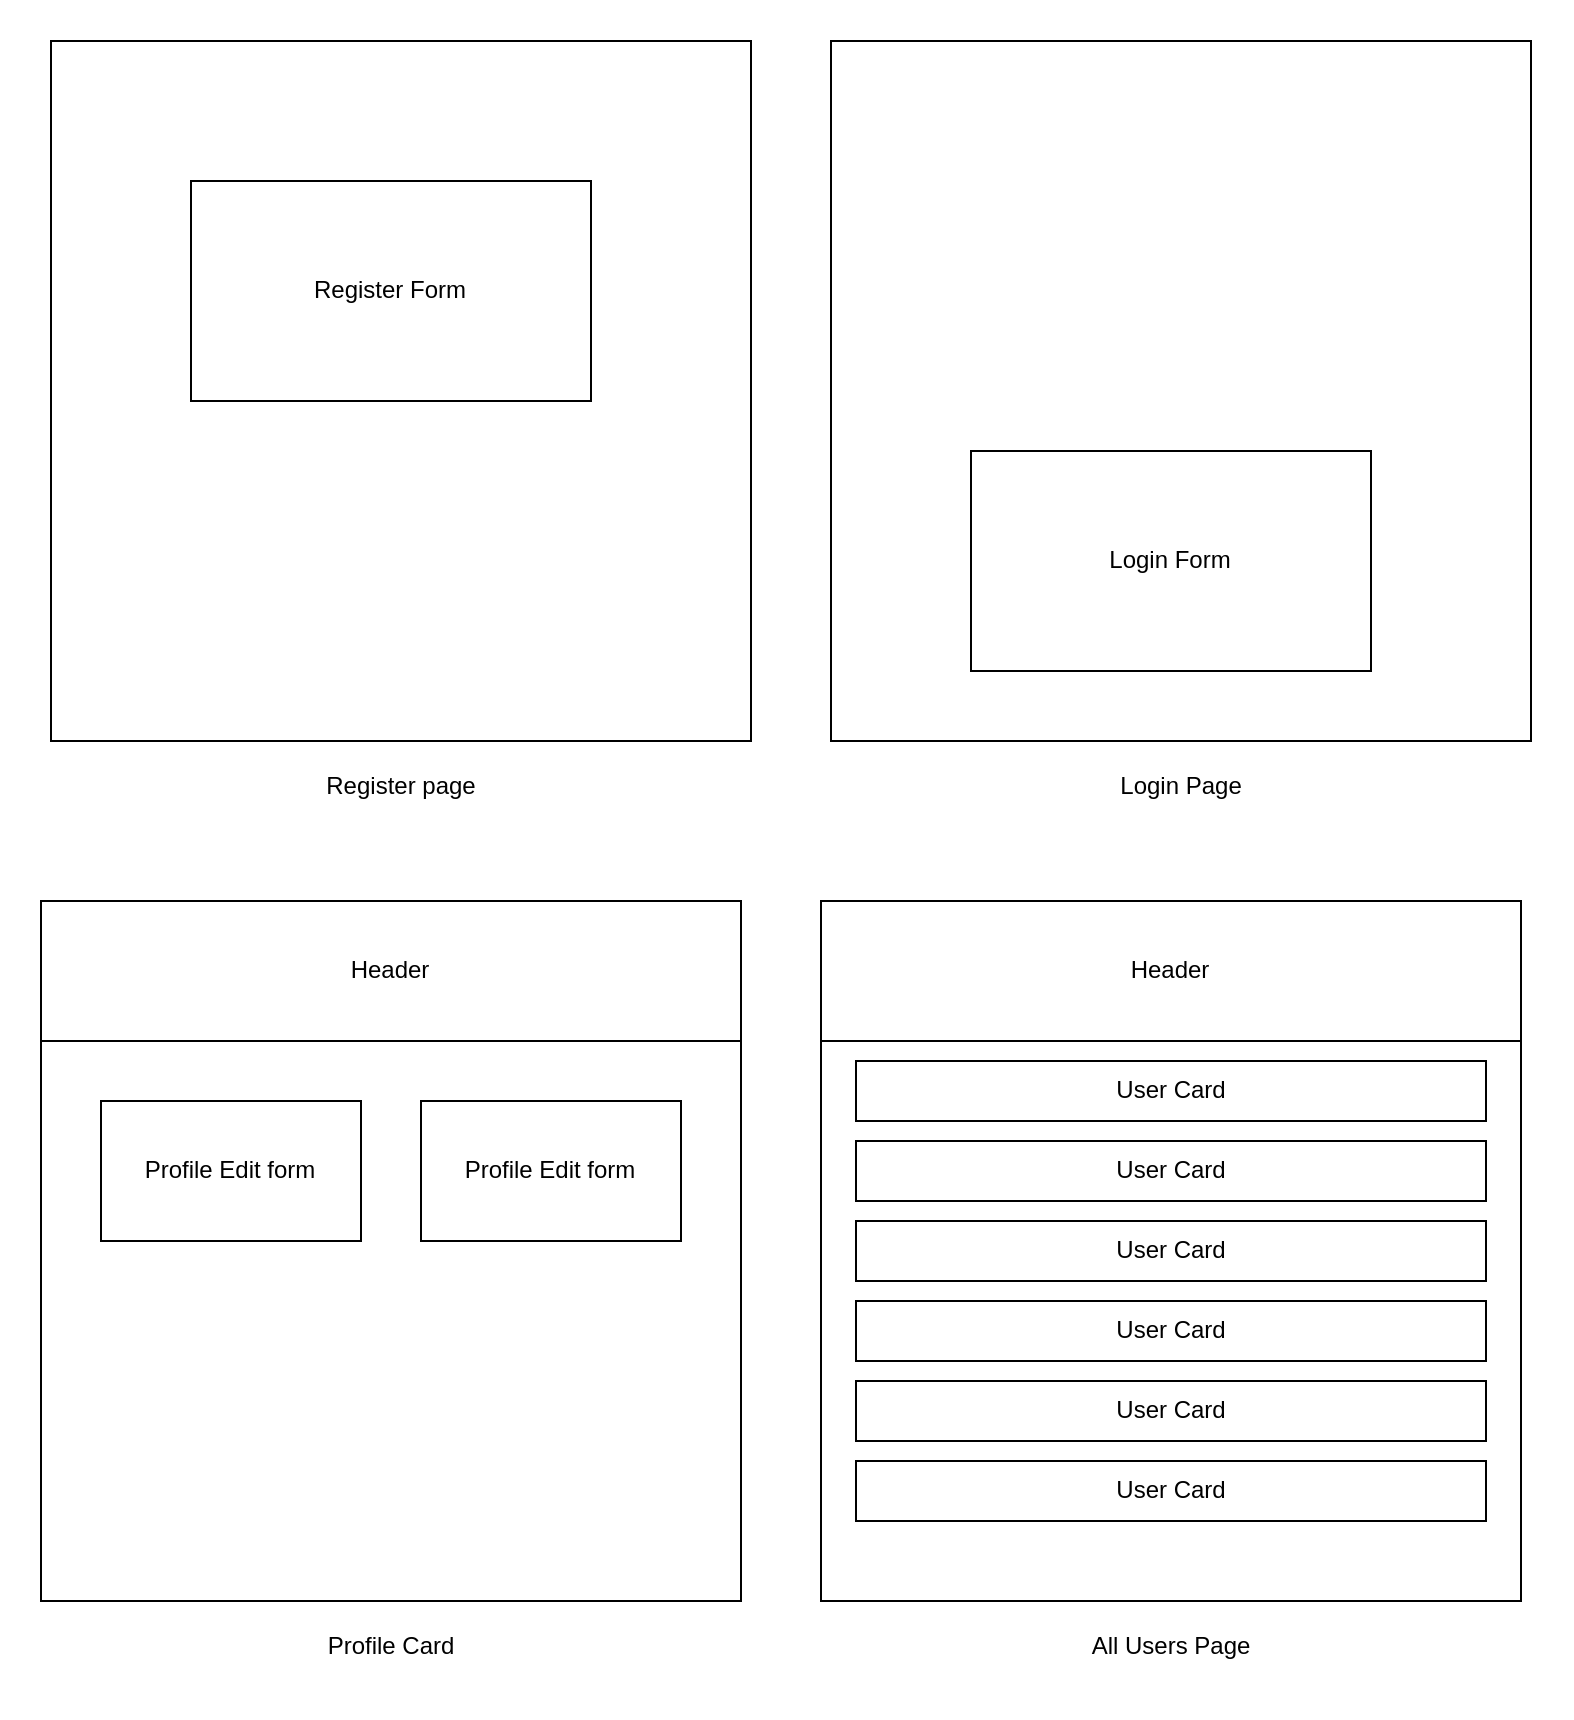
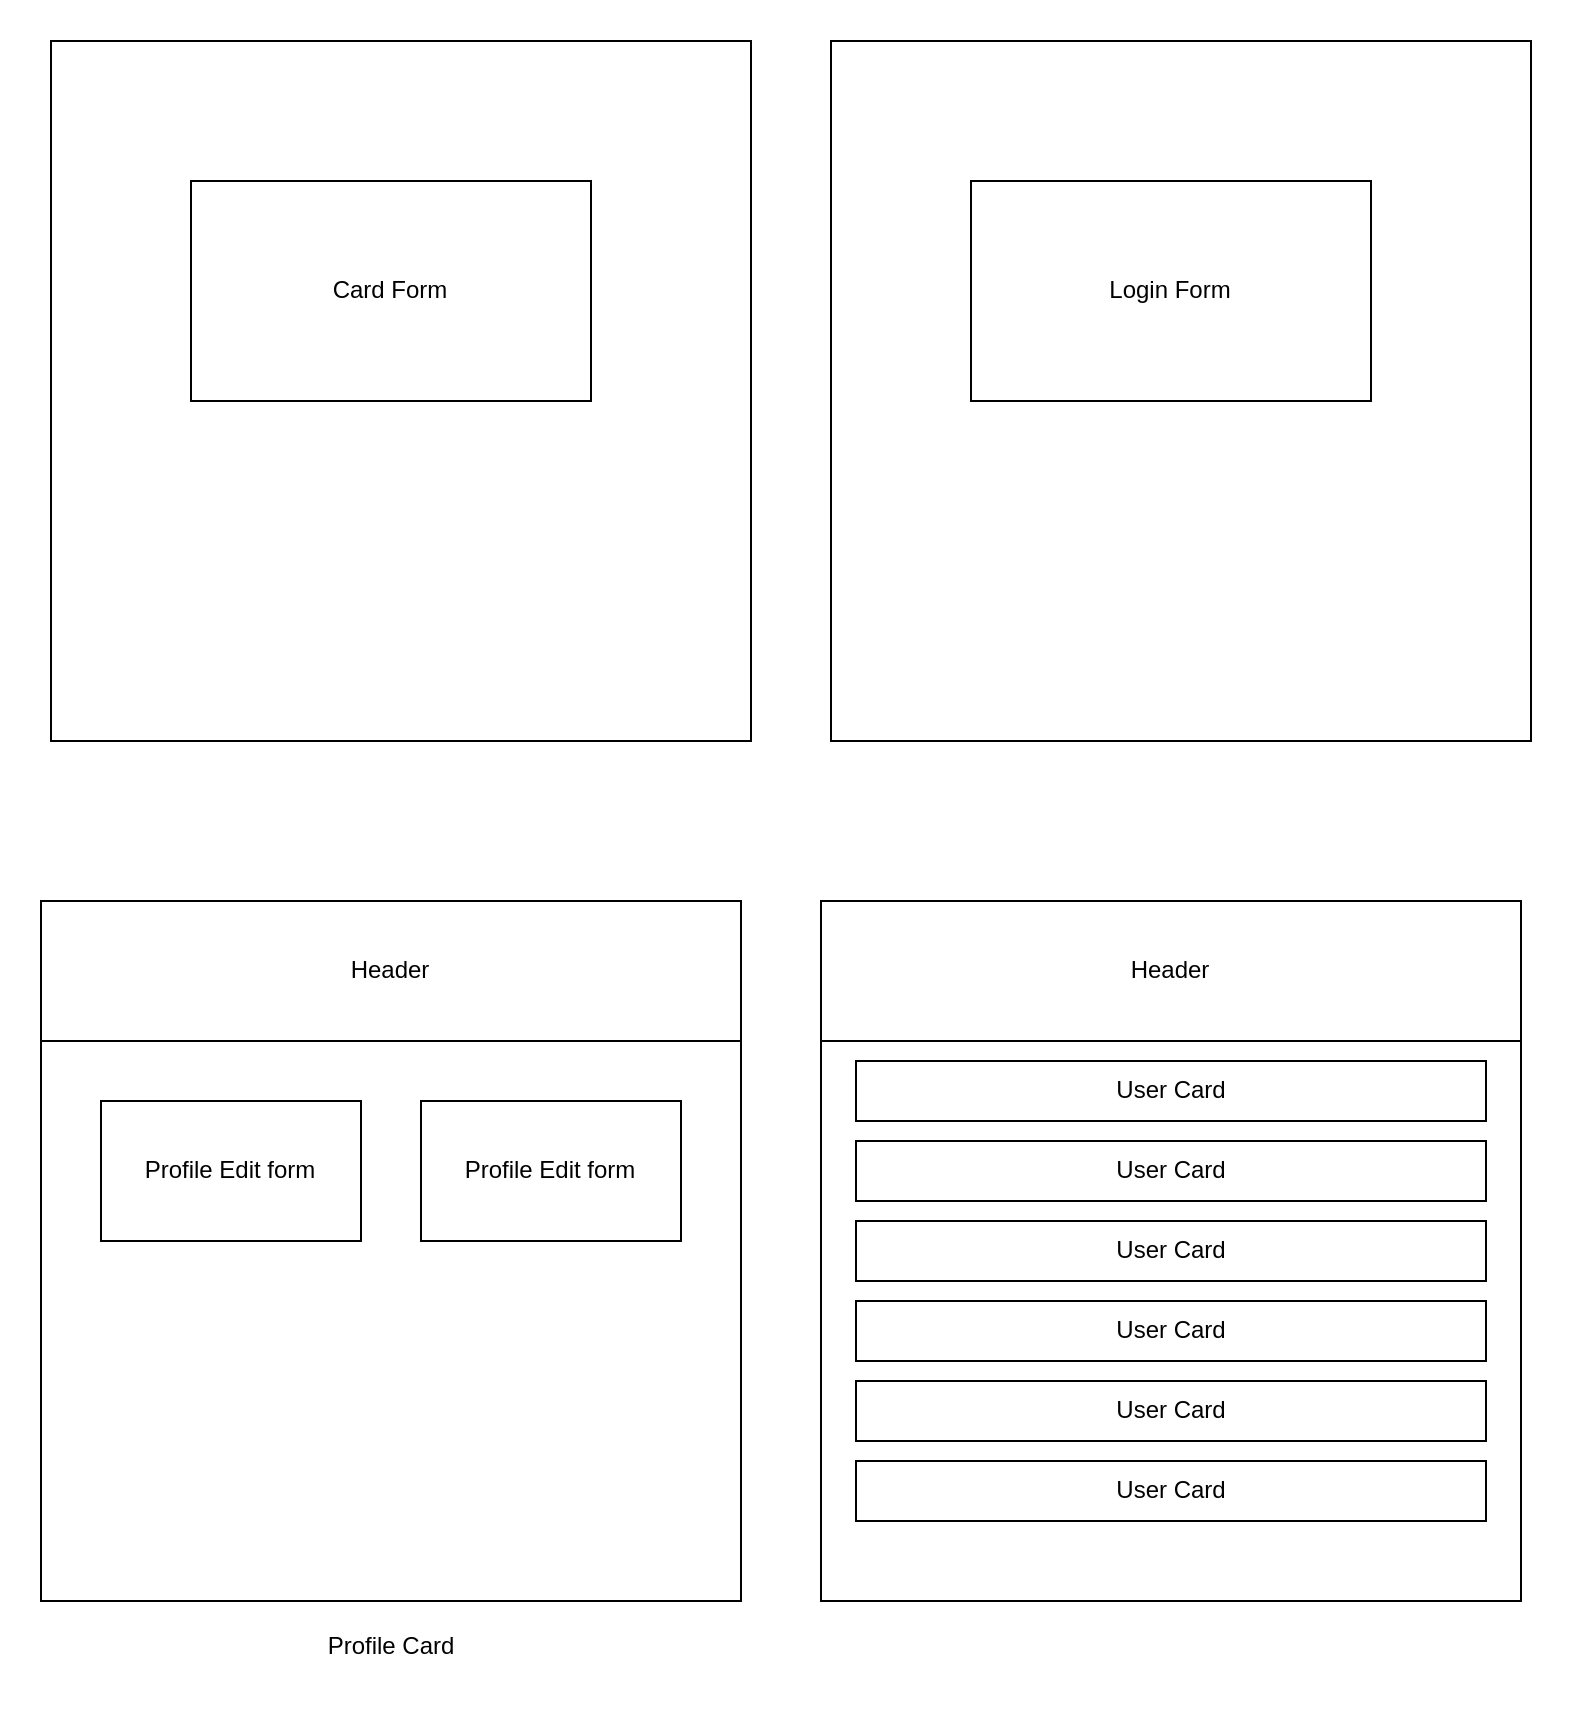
node "Register Form": label "Register Form" -> "Card Form"
node "Login Form": moved (1171, 561) -> (1171, 291)
node "Register page": removed
node "Login Page": removed
node "All Users Page": removed
